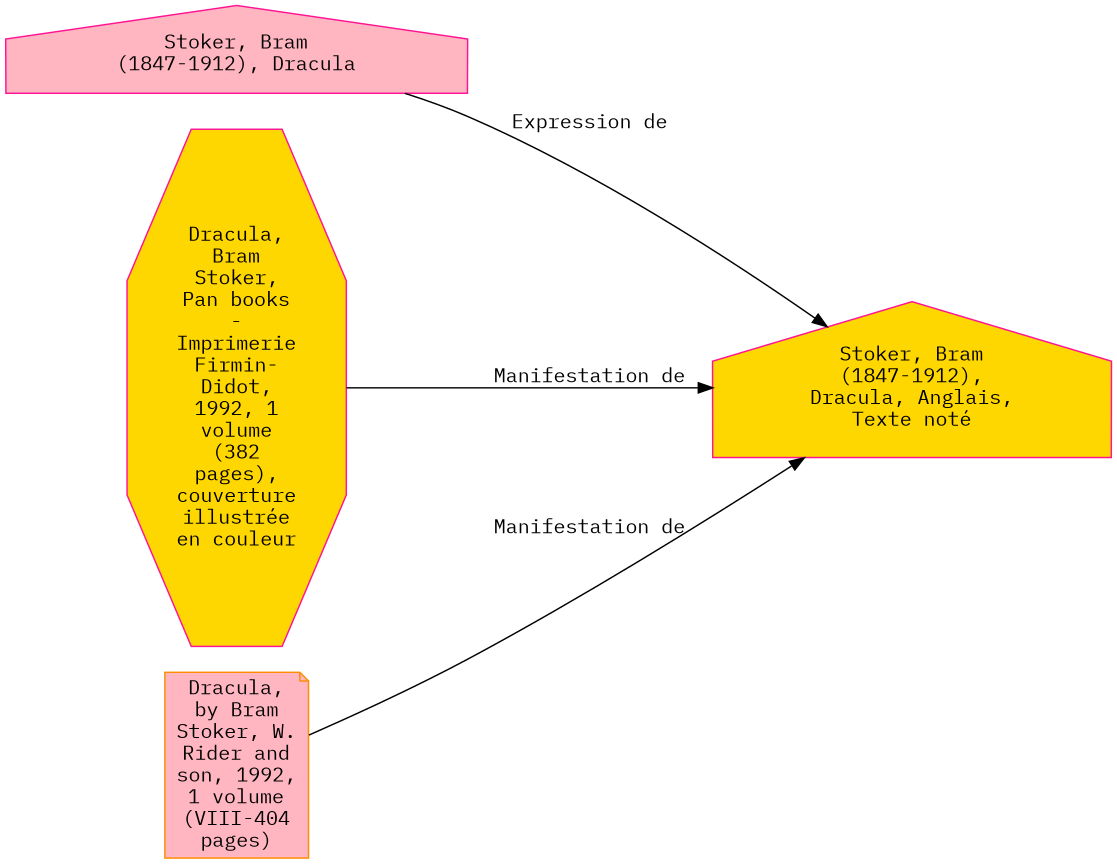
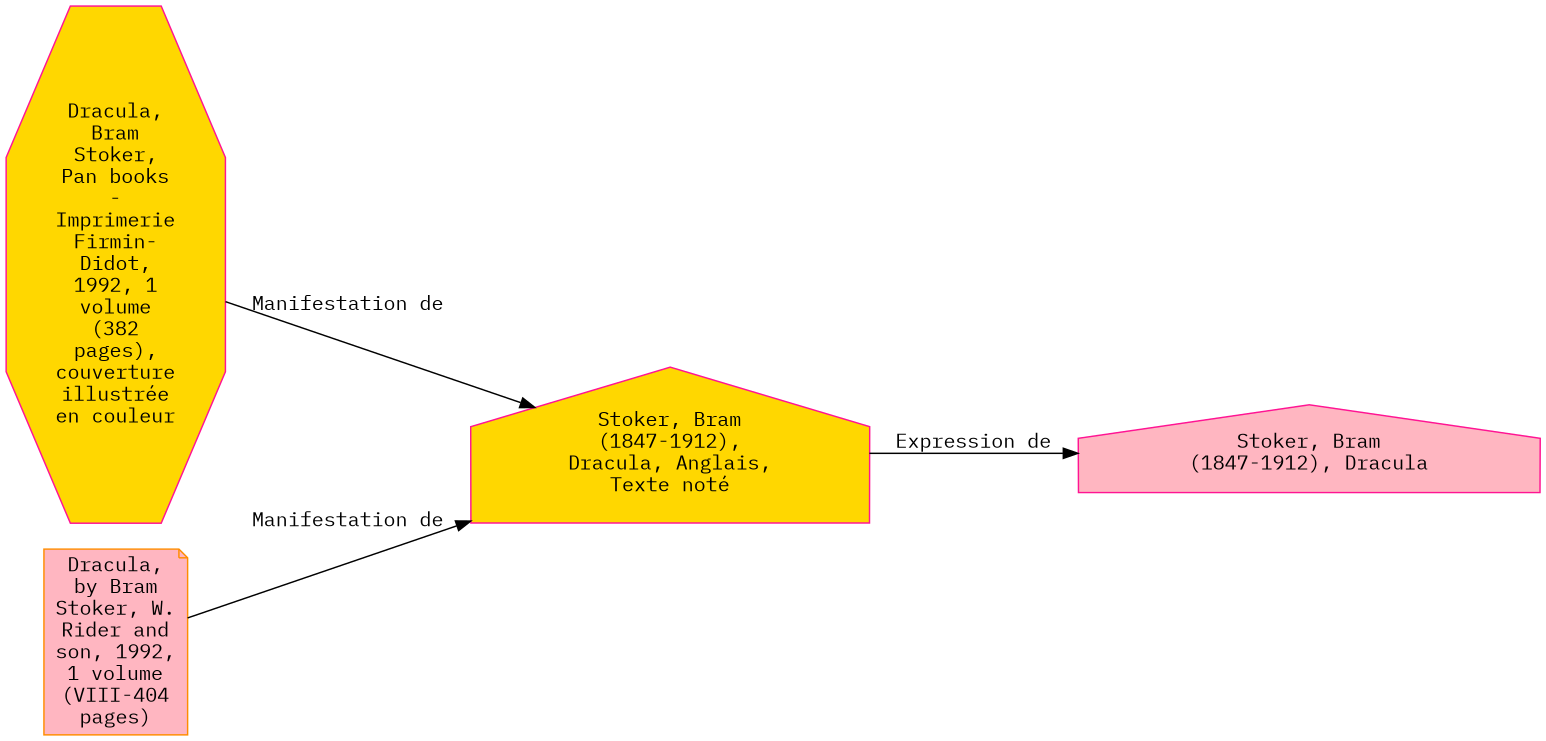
edge "Stoker, Bram (1847-1912), Dracula" -> "Stoker, Bram (1847-1912), Dracula, Anglais, Texte noté": reversed
